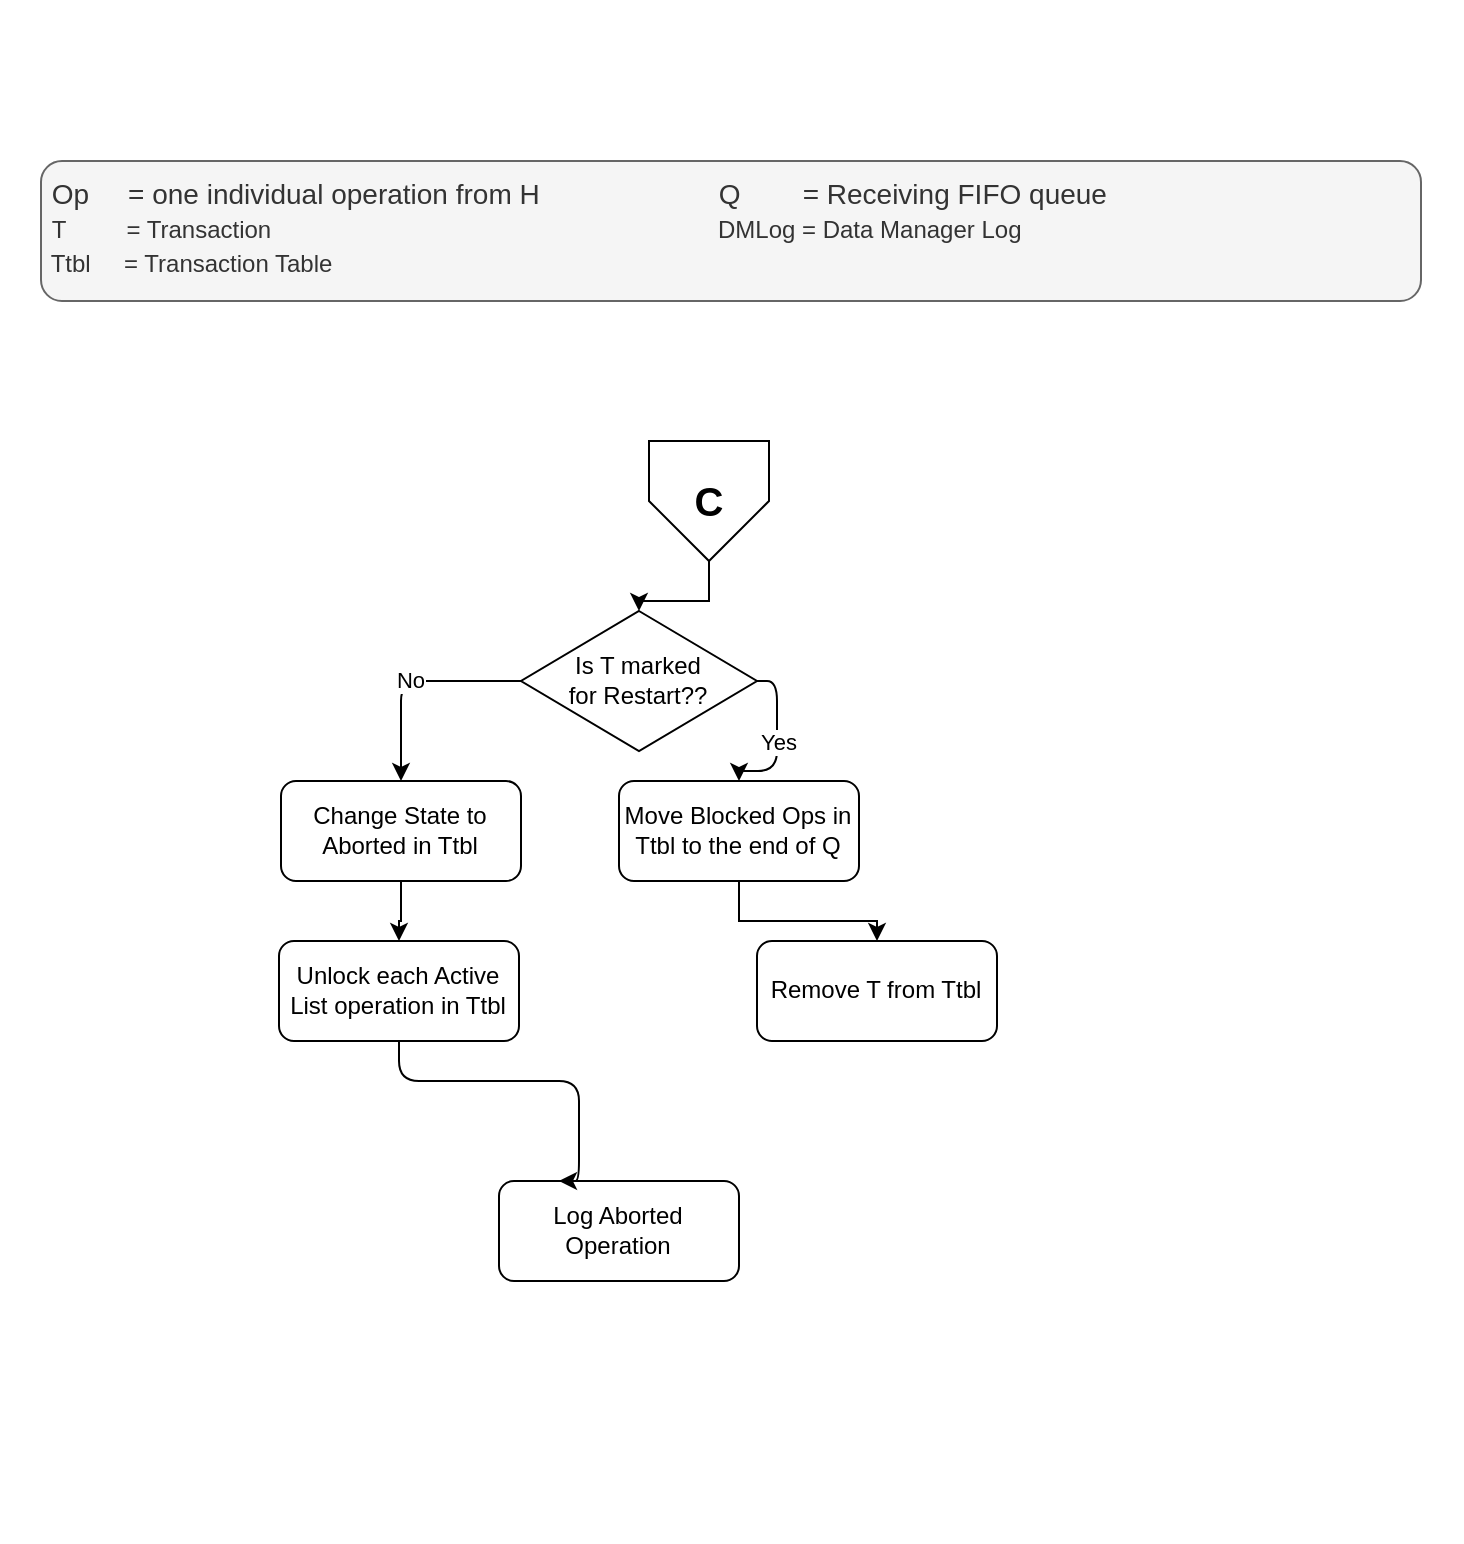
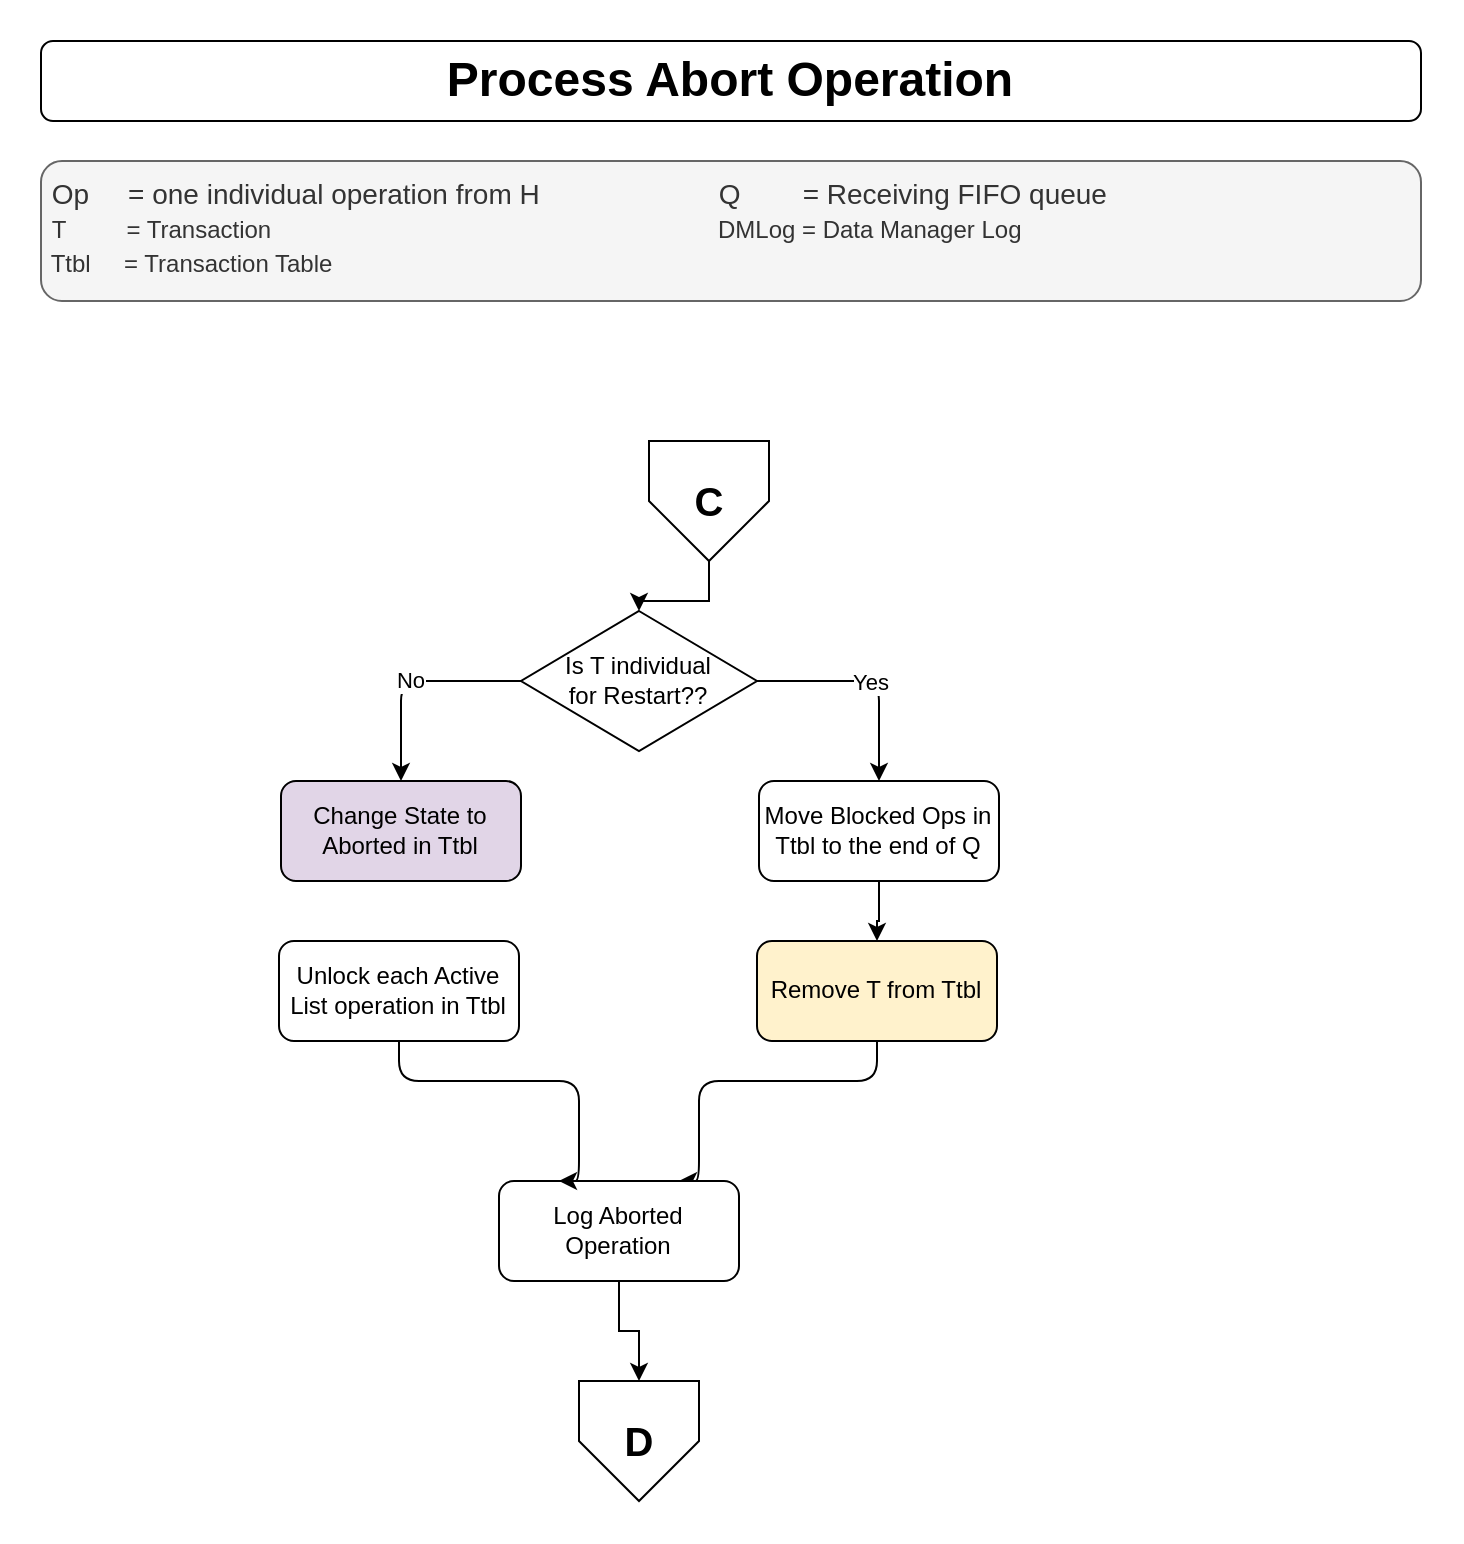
node "Process Abort Operation": added
node "Is T marked for Restart??": label "Is T marked for Restart??" -> "Is T individual for Restart??"
node "Change State to Aborted in Ttbl": fillcolor #ffffff -> #e1d5e7
node "Move Blocked Ops in Ttbl to the end of Q": moved (739, 831) -> (879, 831)
edge "Change State to Aborted in Ttbl" -> "Unlock each Active List operation in Ttbl": removed
node "Remove T from Ttbl": fillcolor #ffffff -> #fff2cc
edge "Remove T from Ttbl" -> "Log Aborted Operation": added
edge "Log Aborted Operation" -> "D": added
node "D": added
